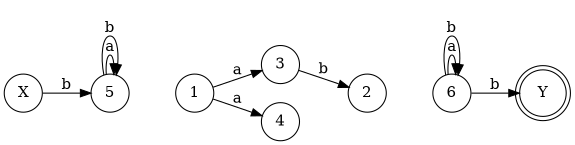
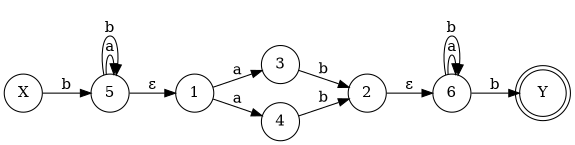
edge "5" -> "1": added, label "ε"
edge "2" -> "6": added, label "ε"
edge "4" -> "2": added, label "b"
